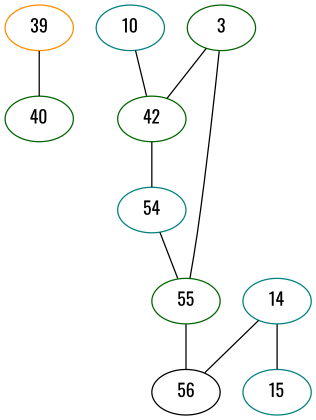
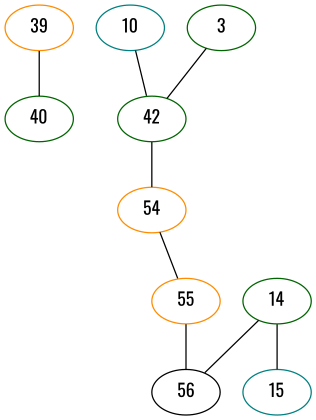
edge "3" -- "55": removed
node "54": color teal -> darkorange
node "55": color darkgreen -> darkorange
node "14": color teal -> darkgreen
